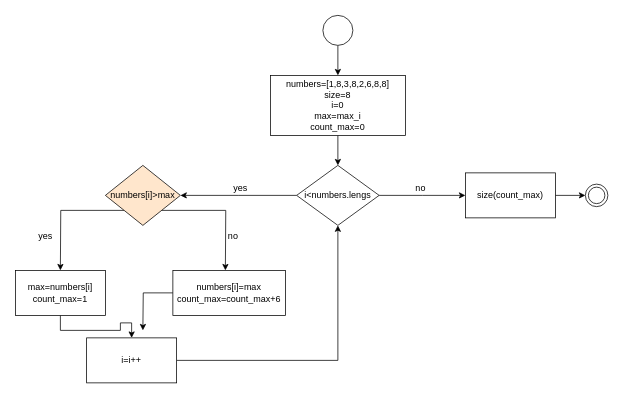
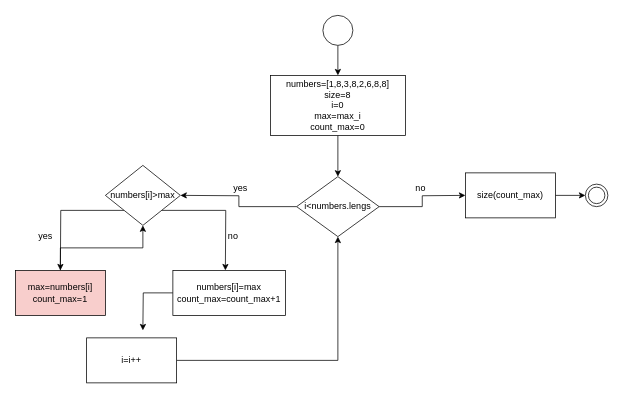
node "numbers[i]>max": fillcolor #ffe6cc -> #ffffff
node "i<numbers.lengs": moved (338, 195) -> (338, 207)
node "max=numbers[i] count_max=1": fillcolor #ffffff -> #f8cecc
node "numbers[i]=max count_max=count_max+6": label "numbers[i]=max count_max=count_max+6" -> "numbers[i]=max count_max=count_max+1"
edge "max=numbers[i] count_max=1" -> "i=i++": now "max=numbers[i] count_max=1" -> "numbers[i]>max"
